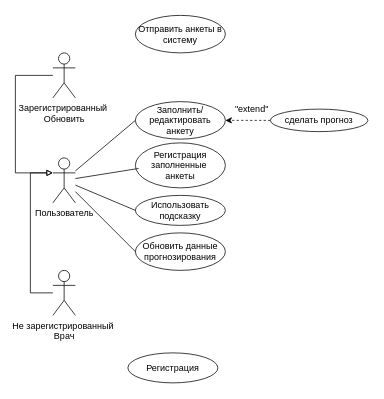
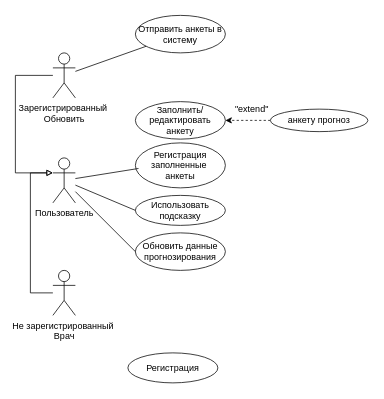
edge "Отправить анкеты в систему" -- "Зарегистрированный Обновить": added
node "сделать прогноз": label "сделать прогноз" -> "анкету прогноз"
edge "Заполнить/редактировать анкету" -- "Пользователь": removed
